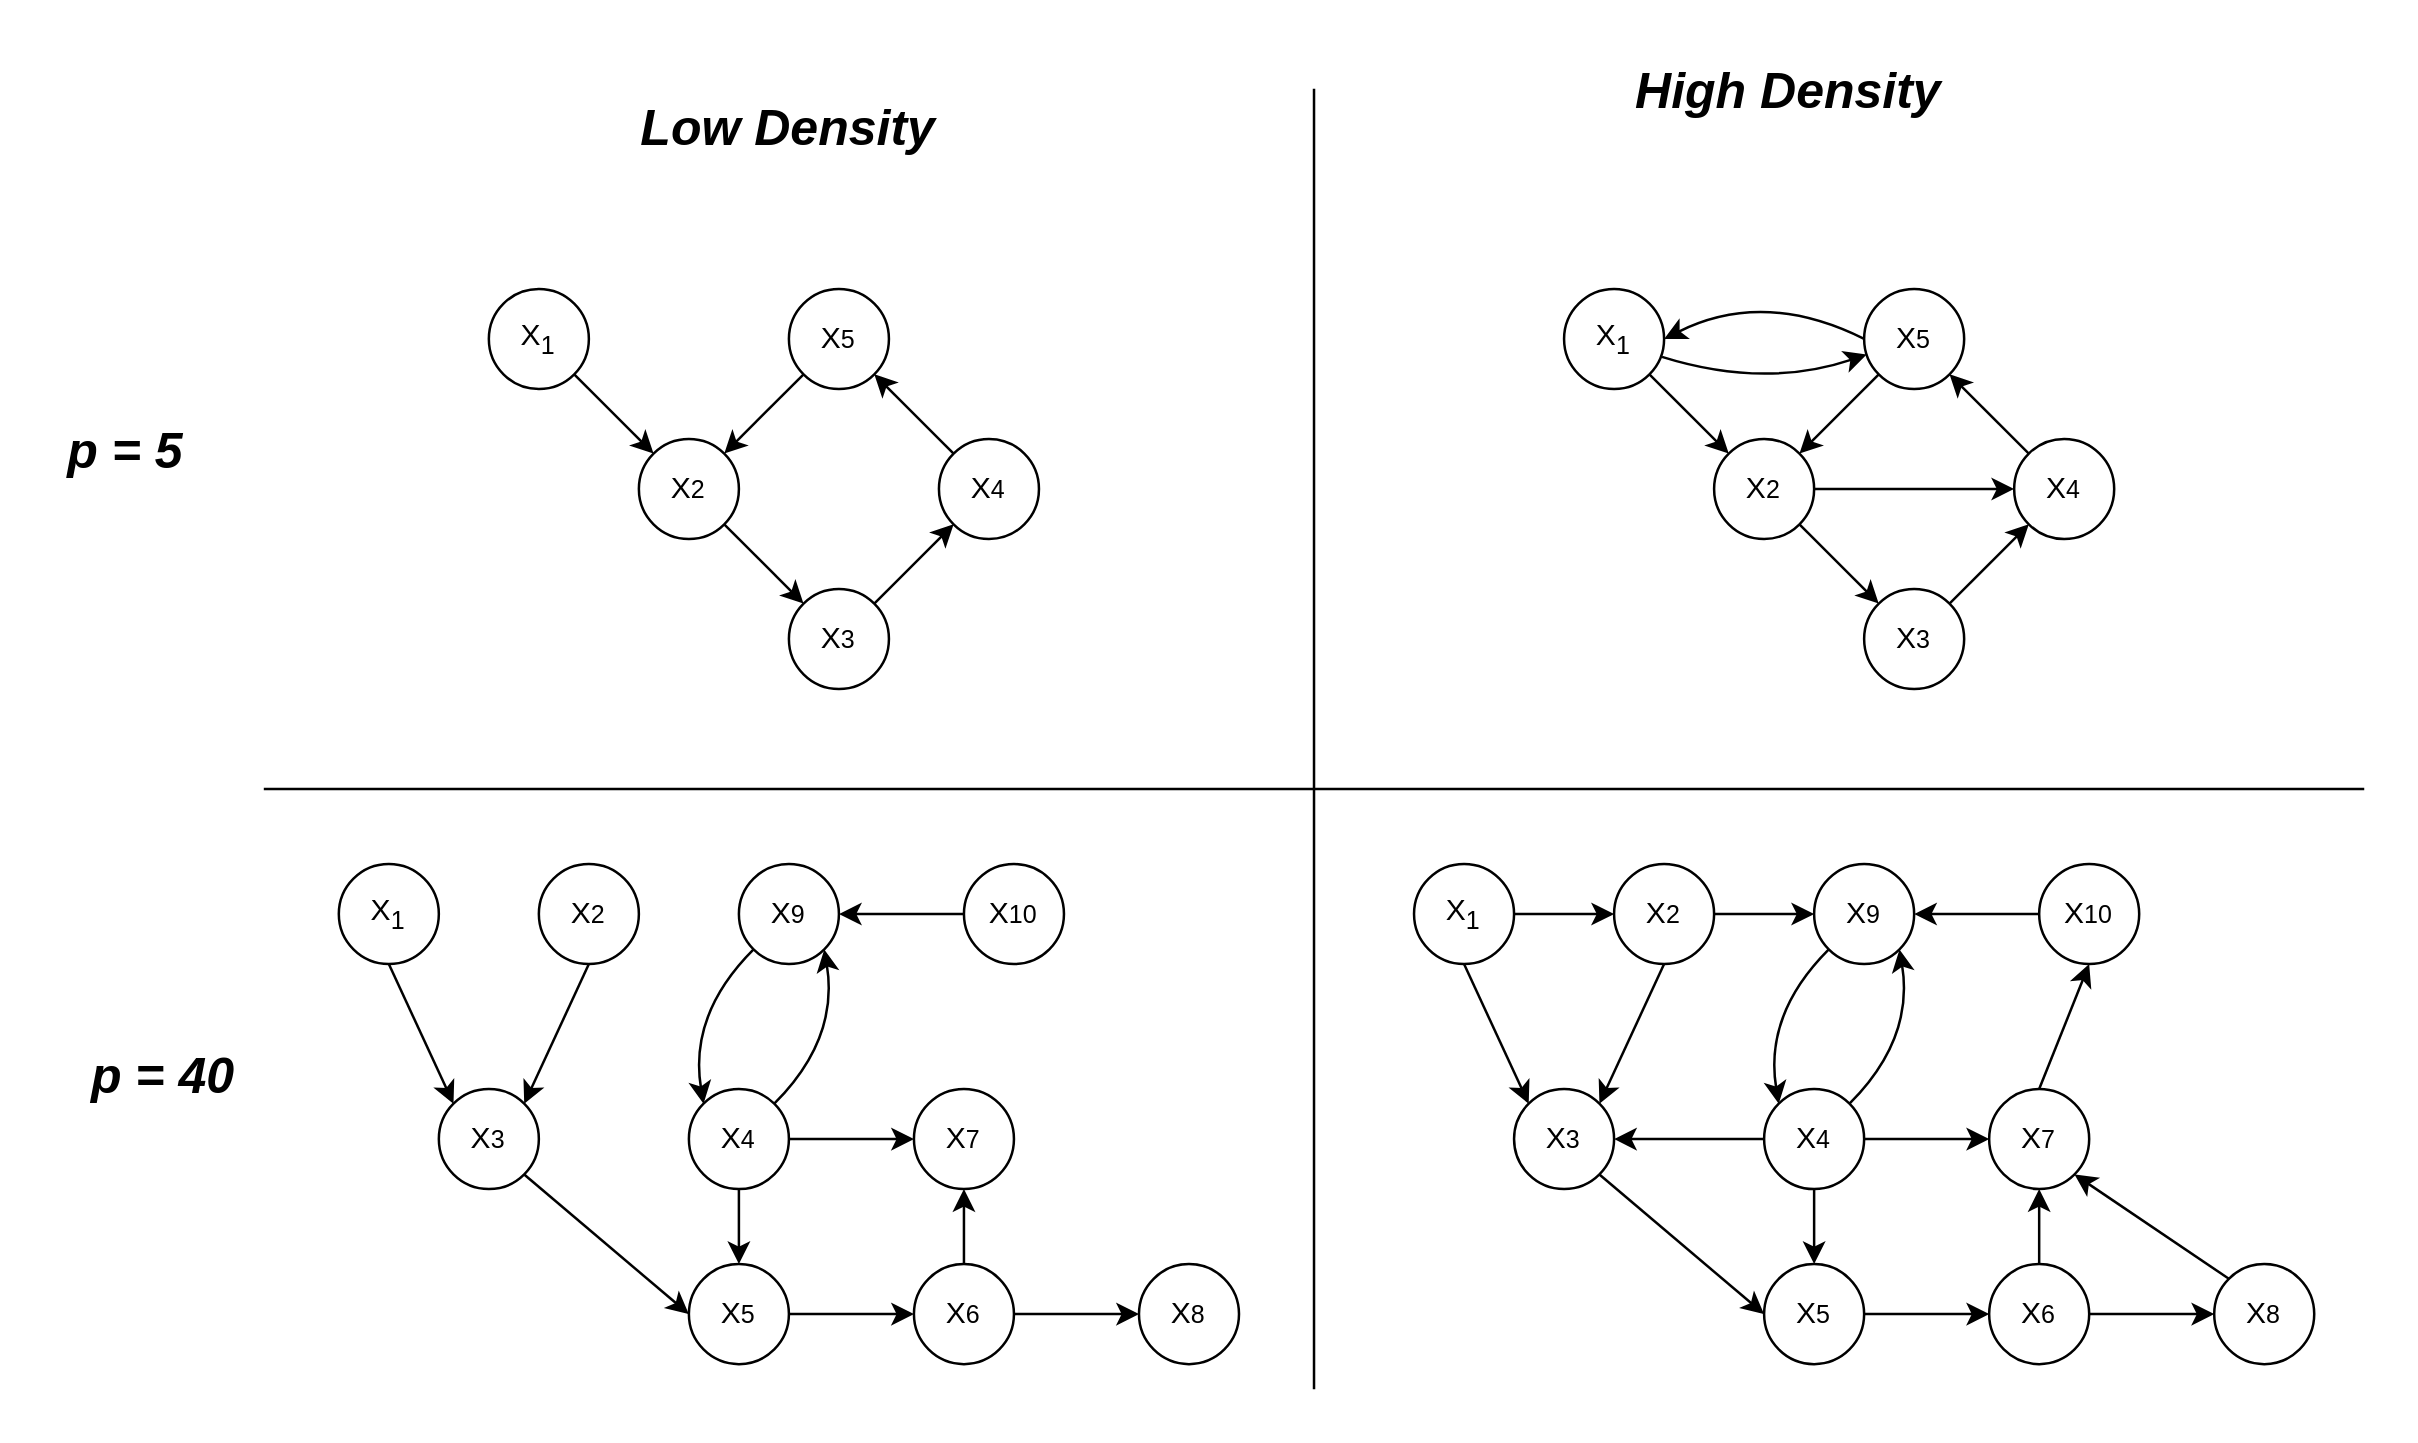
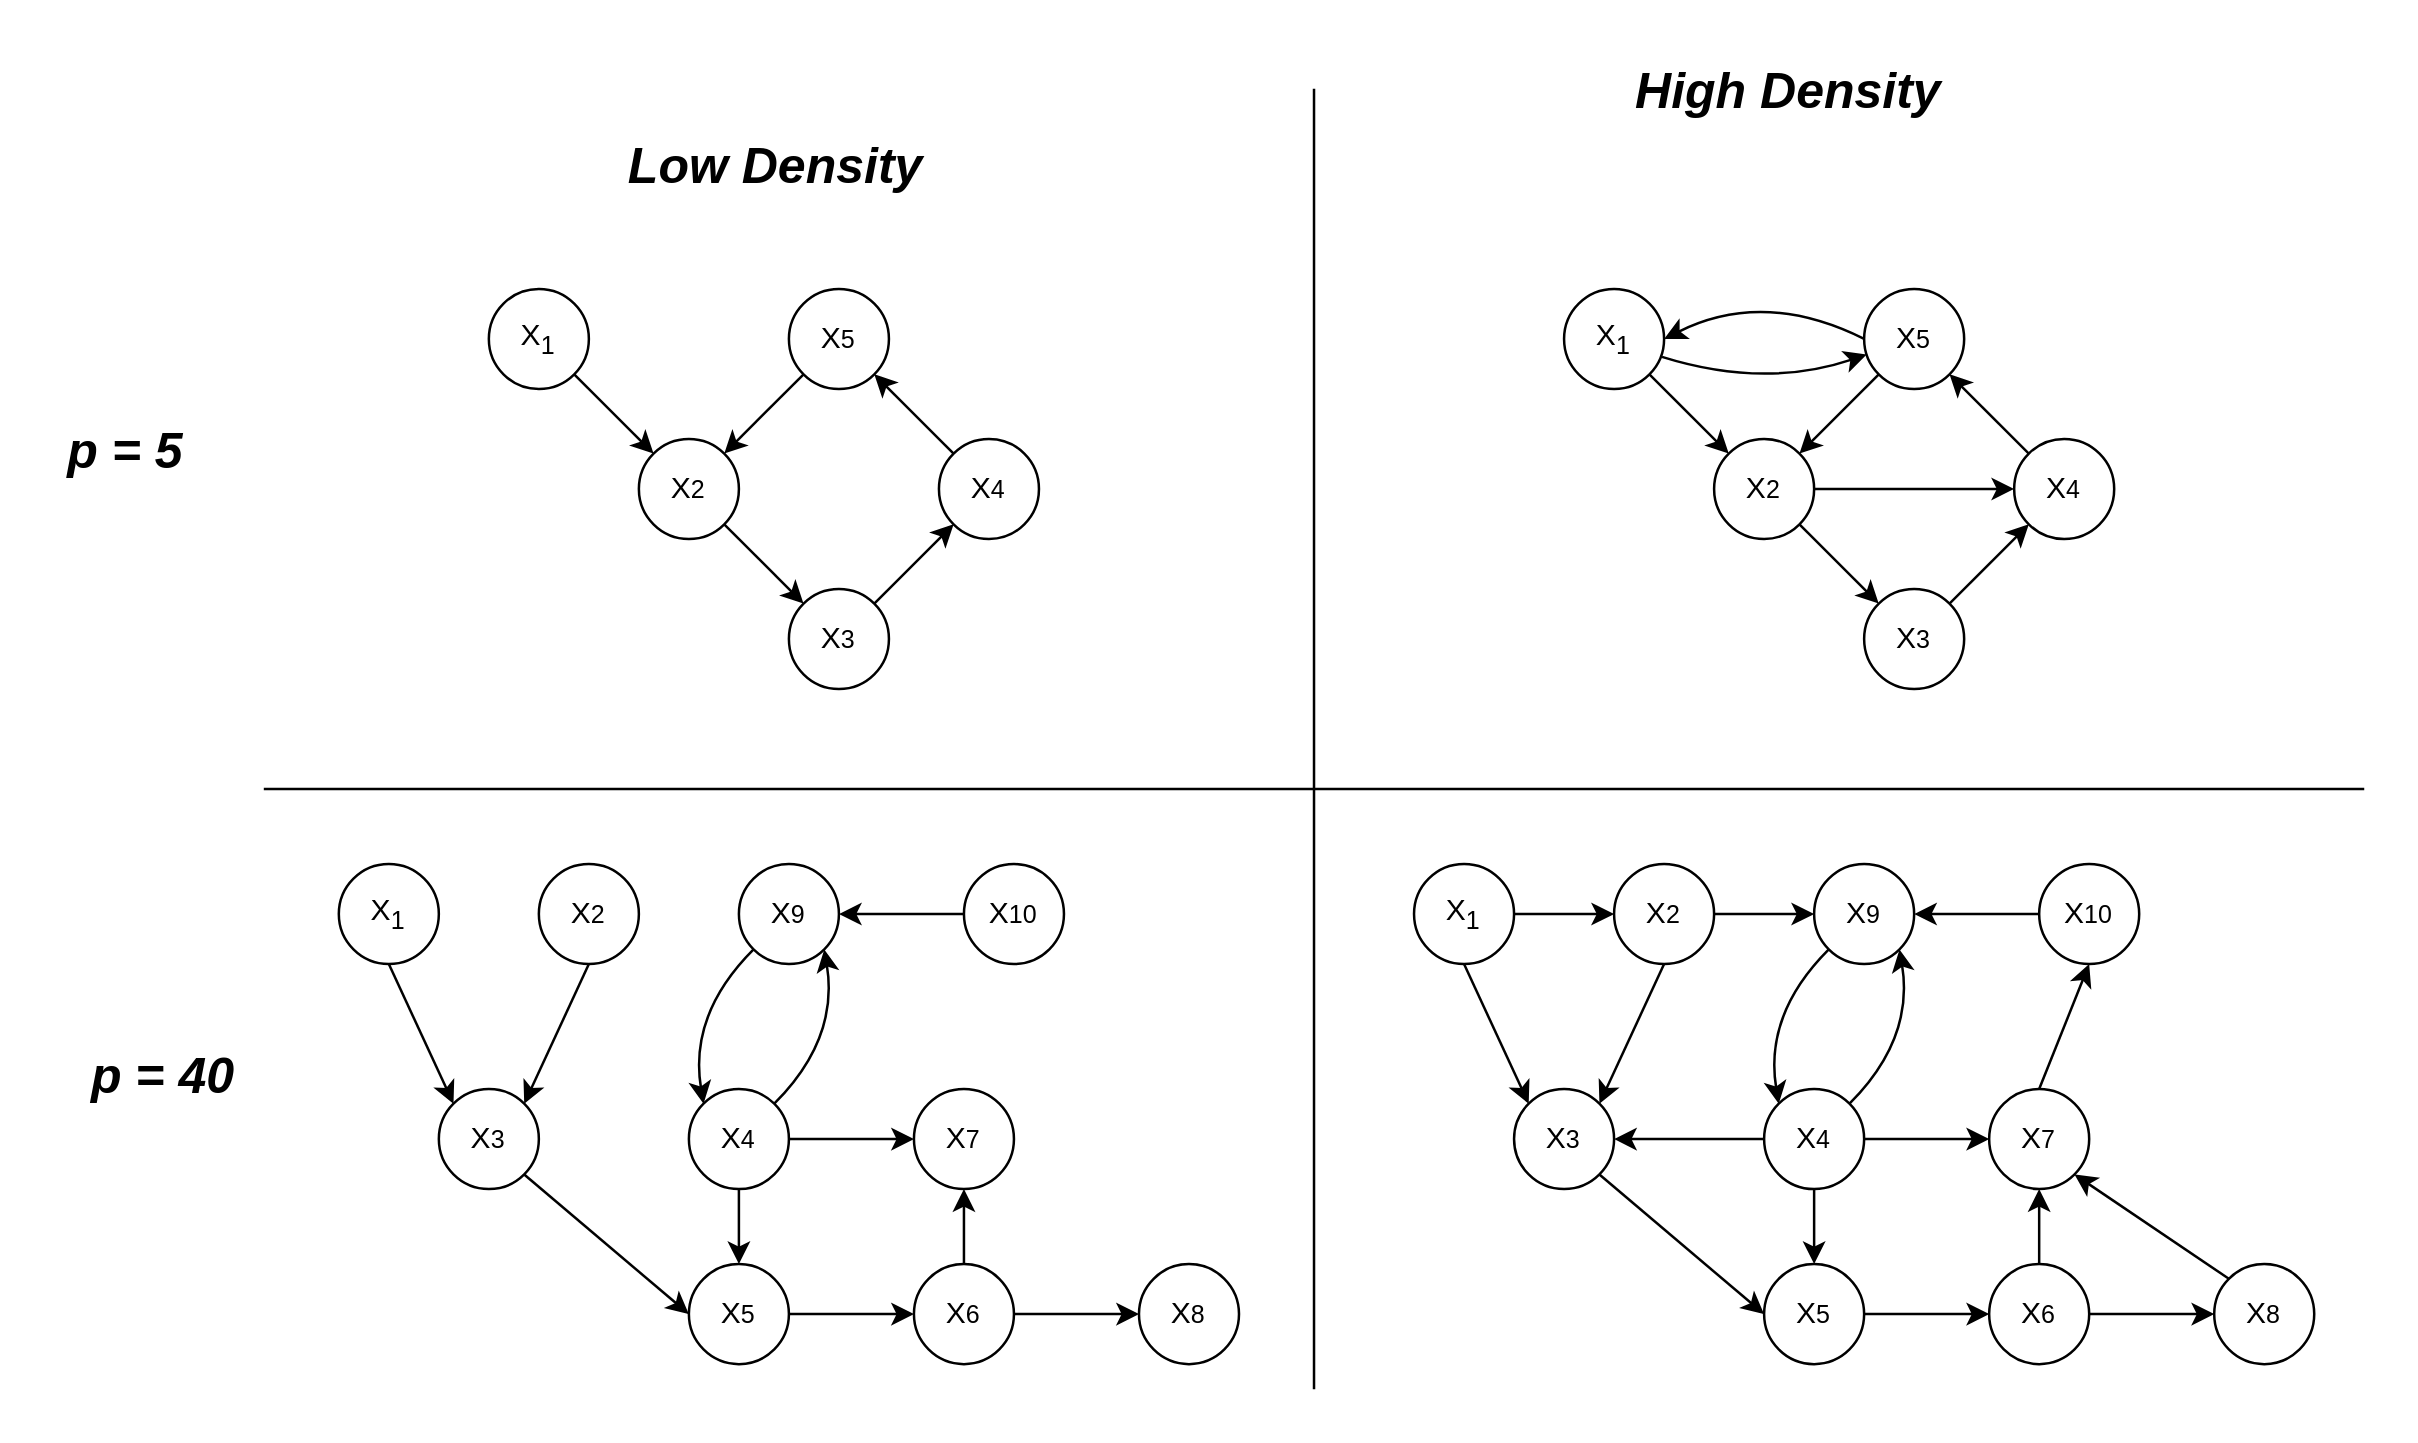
node "Low Density": moved (789, 126) -> (776, 164)
